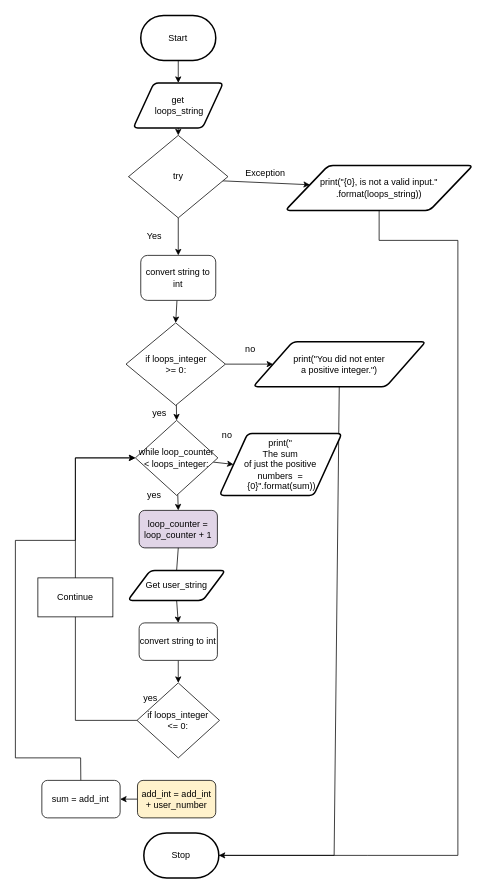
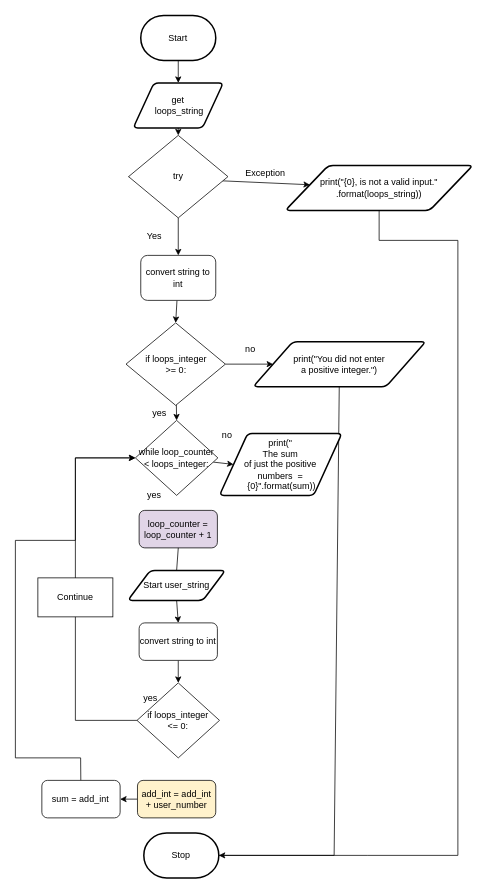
edge "while loop_counter < loops_integer:" -> "loop_counter = loop_counter + 1": removed
node "Get user_string": label "Get user_string" -> "Start user_string"
